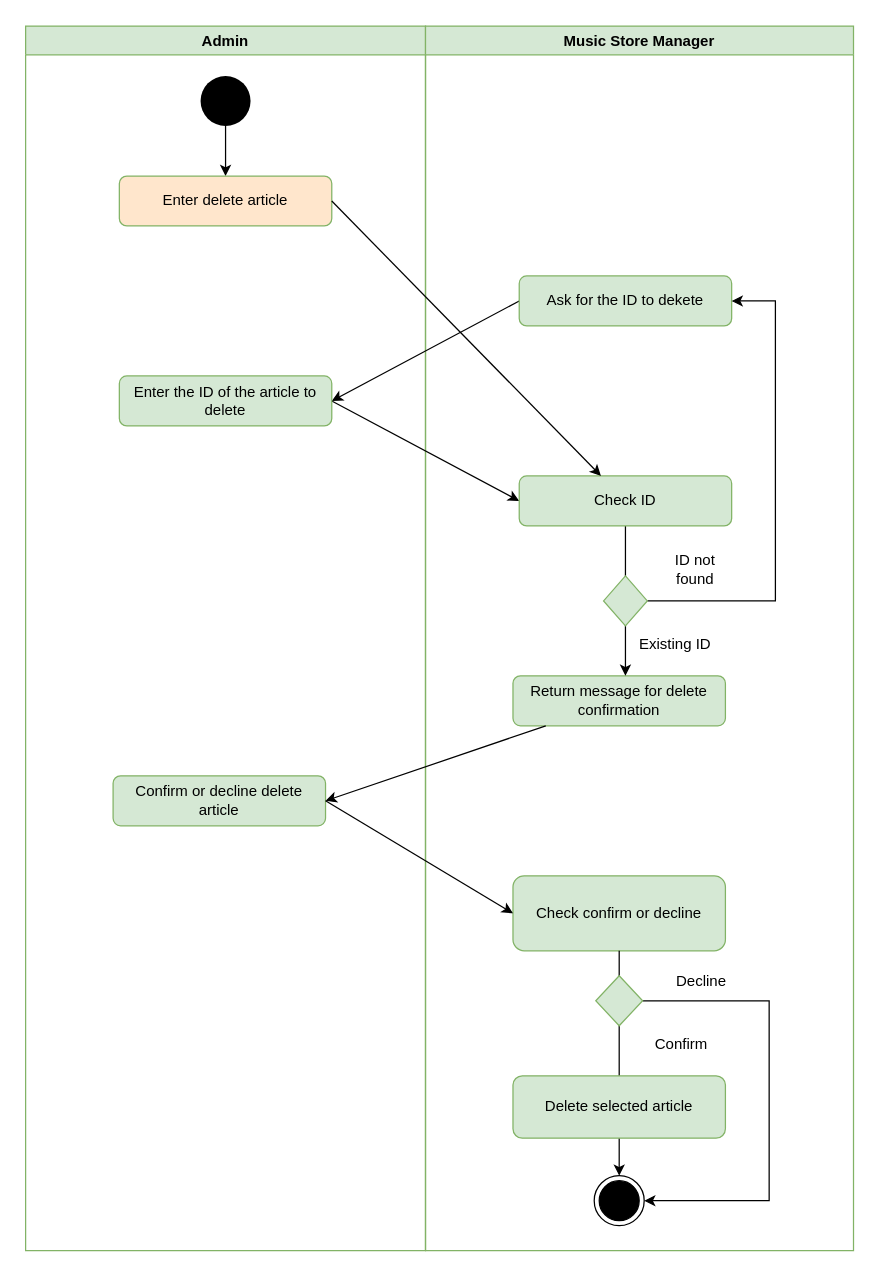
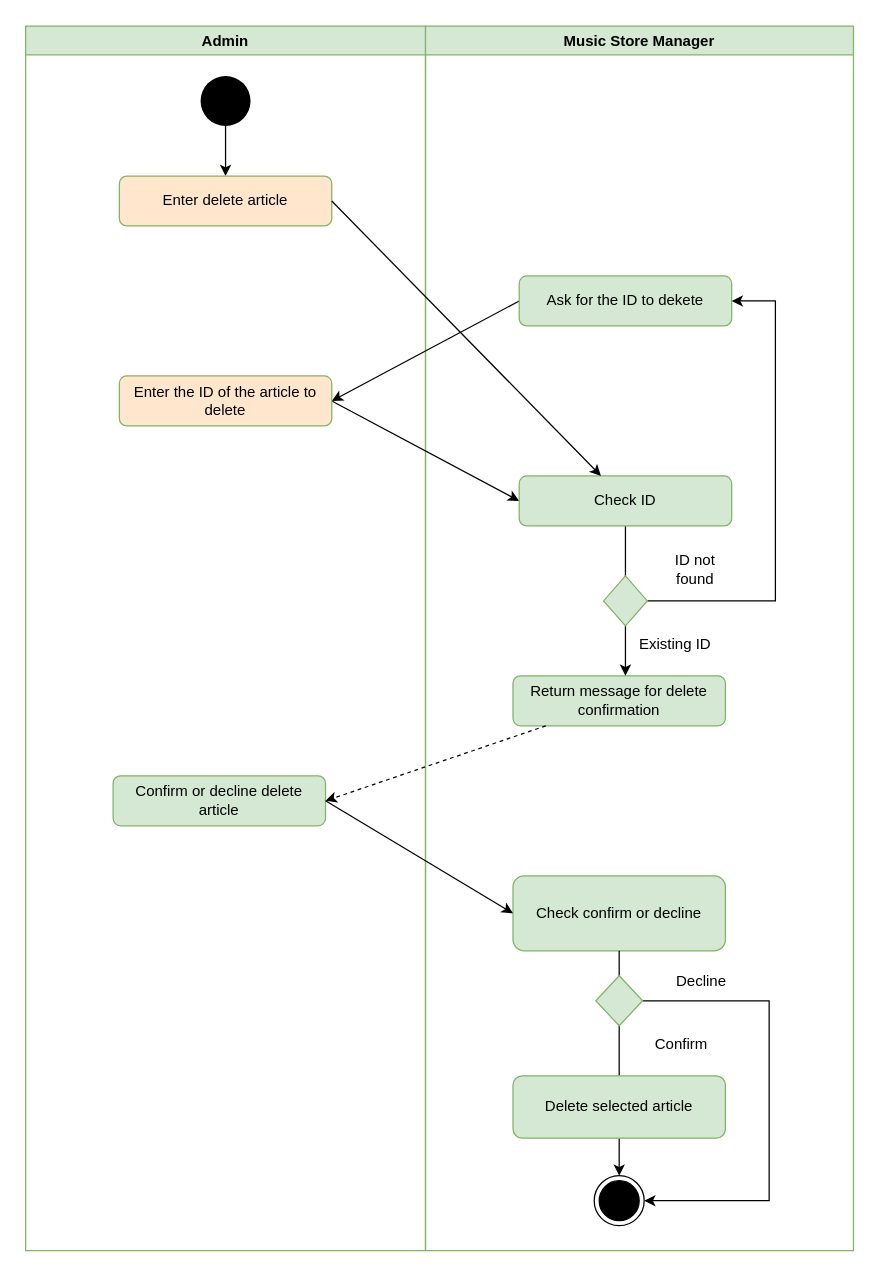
node "Enter the ID of the article to delete": fillcolor #d5e8d4 -> #ffe6cc
edge "Return message for delete confirmation" -> "Confirm or decline delete article": style solid -> dashed
